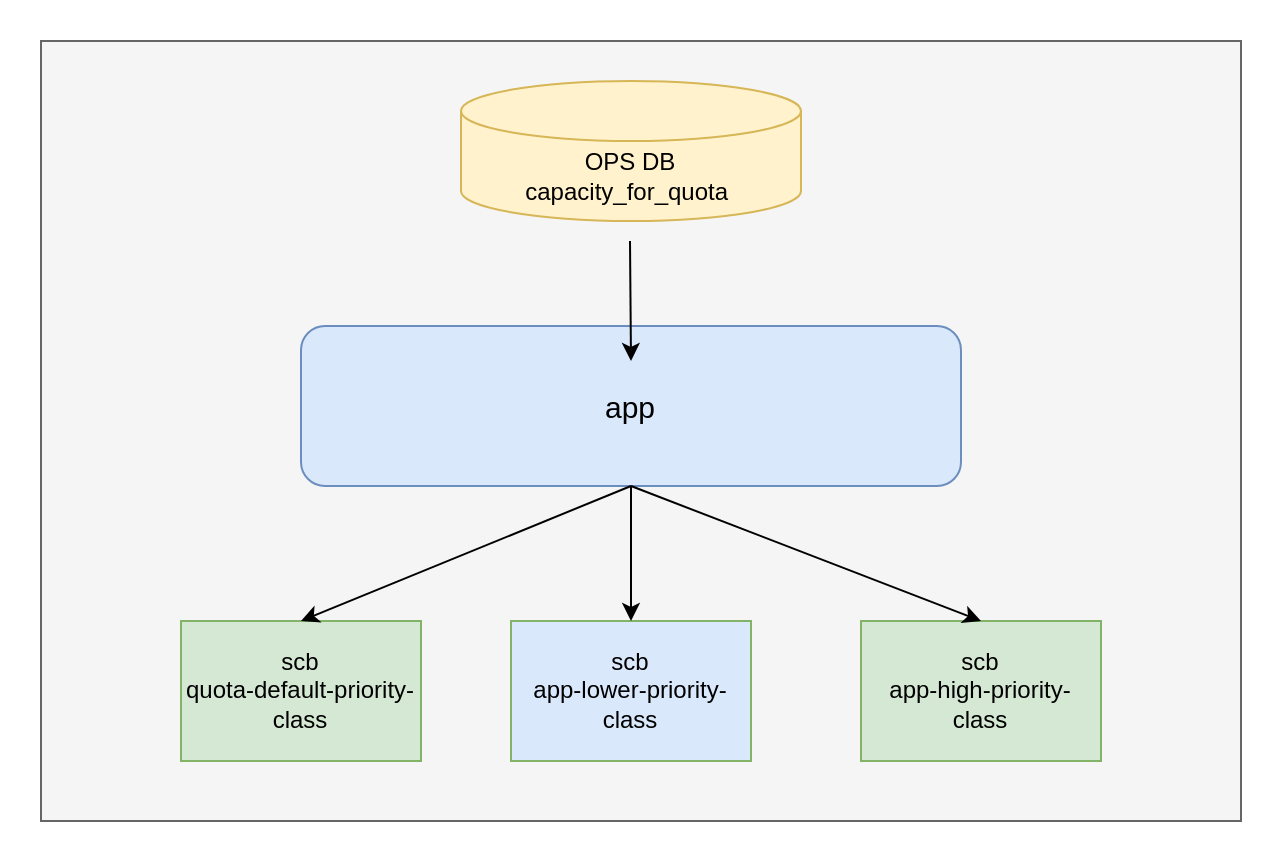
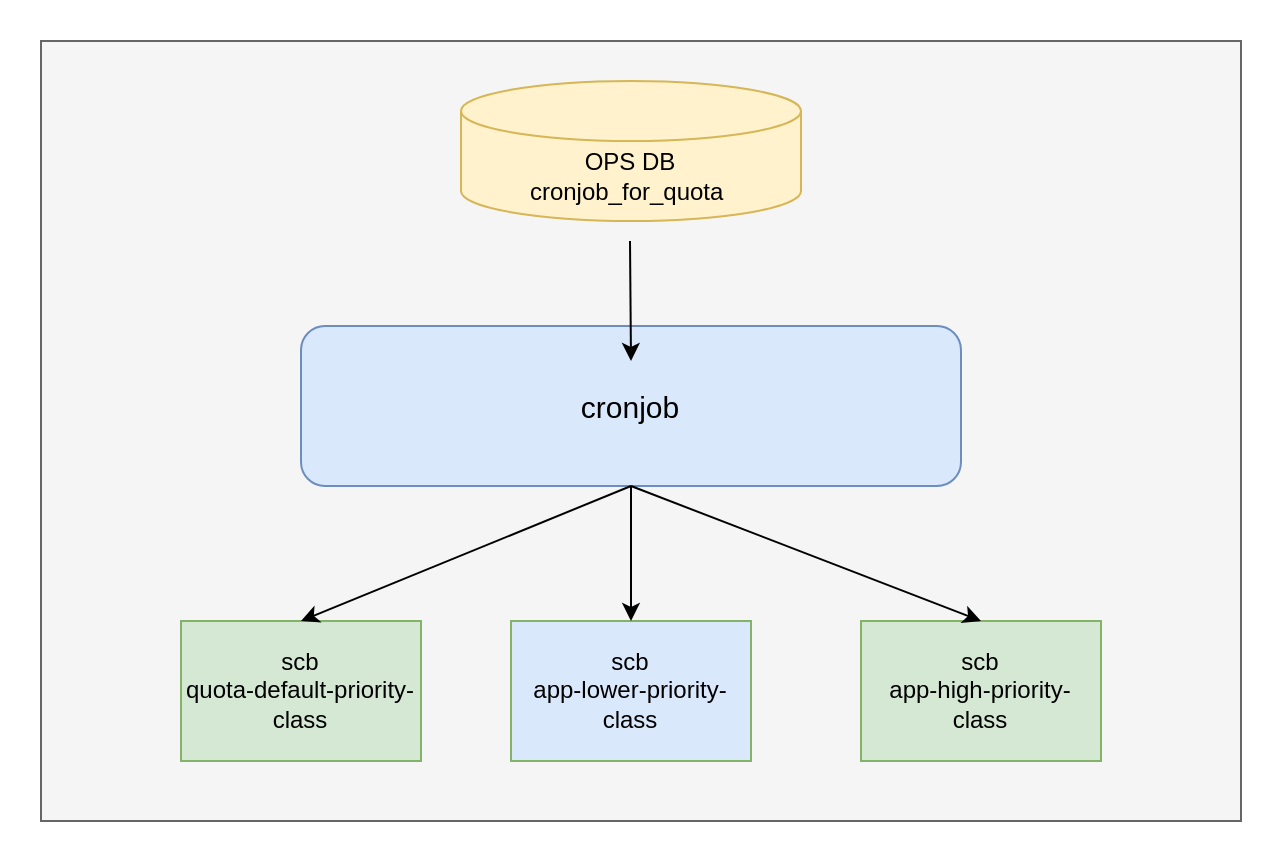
node "OPS DB capacity_for_quota": label "OPS DB capacity_for_quota" -> "OPS DB cronjob_for_quota"
node "app": label "app" -> "cronjob"
